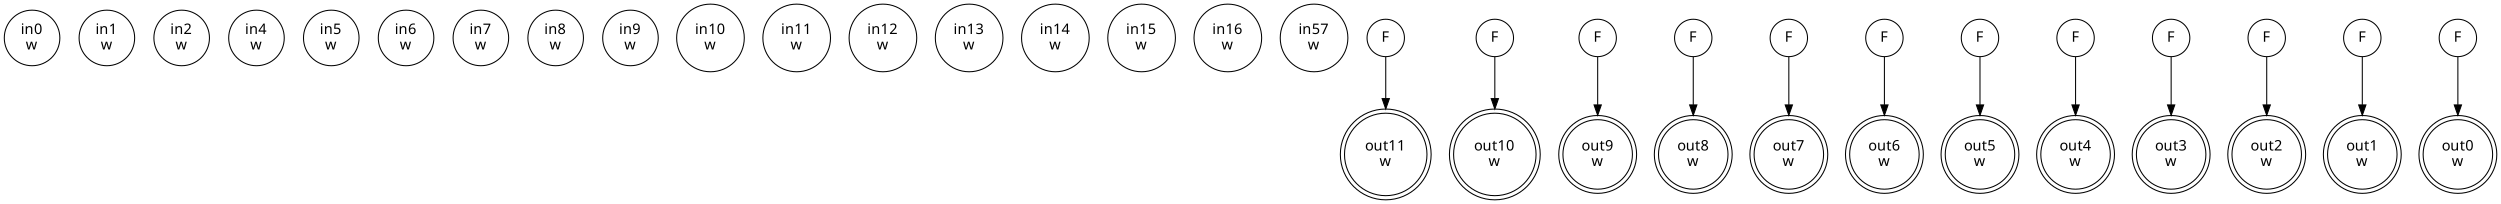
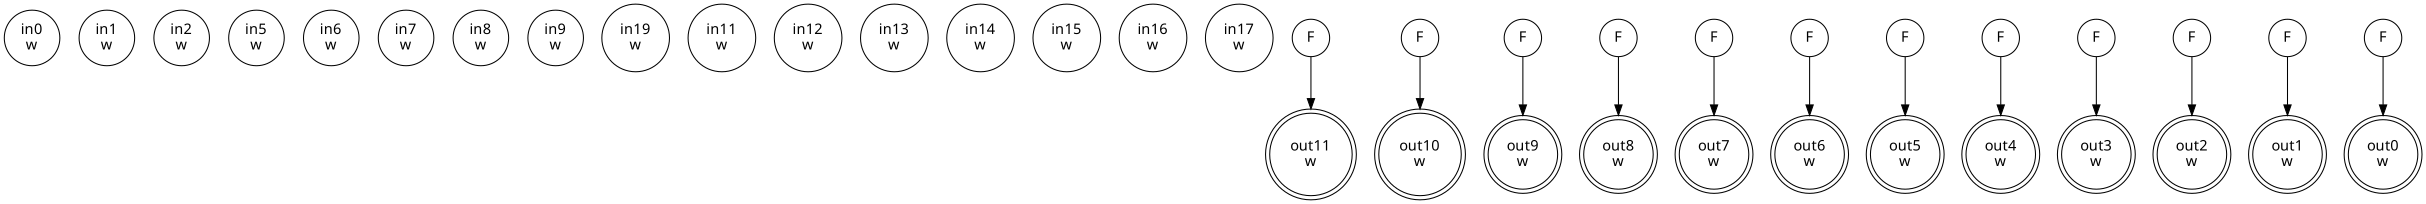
node "in4 w": removed
node "in10 w": label "in10 w" -> "in19 w"
node "in57 w": label "in57 w" -> "in17 w"
